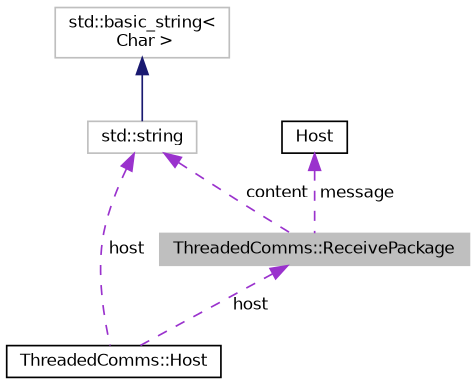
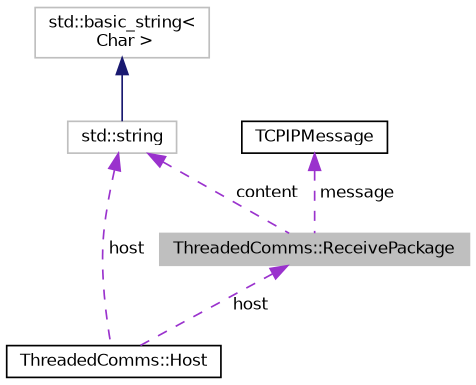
node "Host": label "Host" -> "TCPIPMessage"
